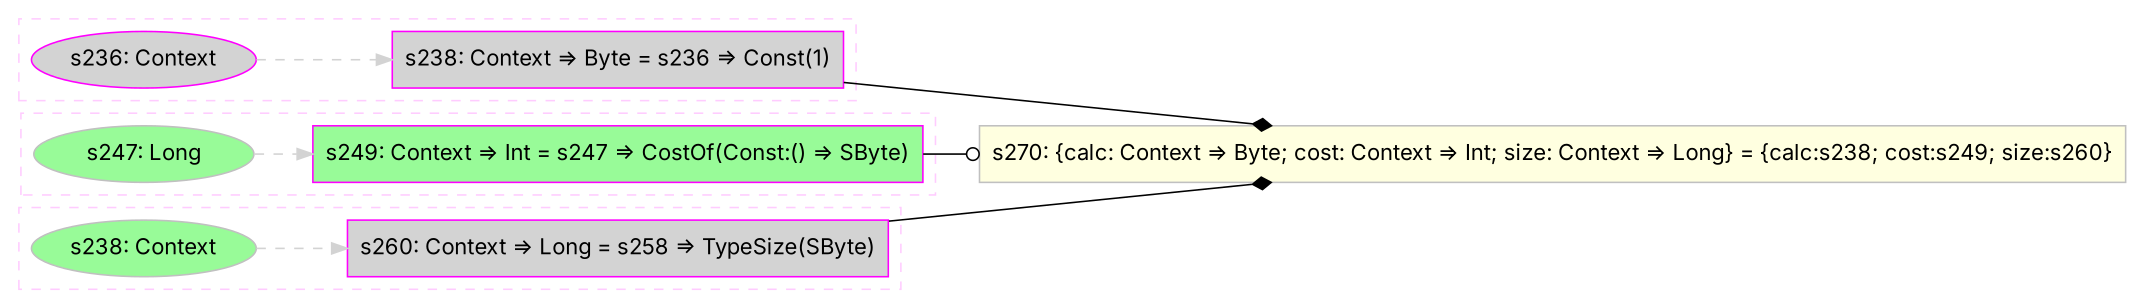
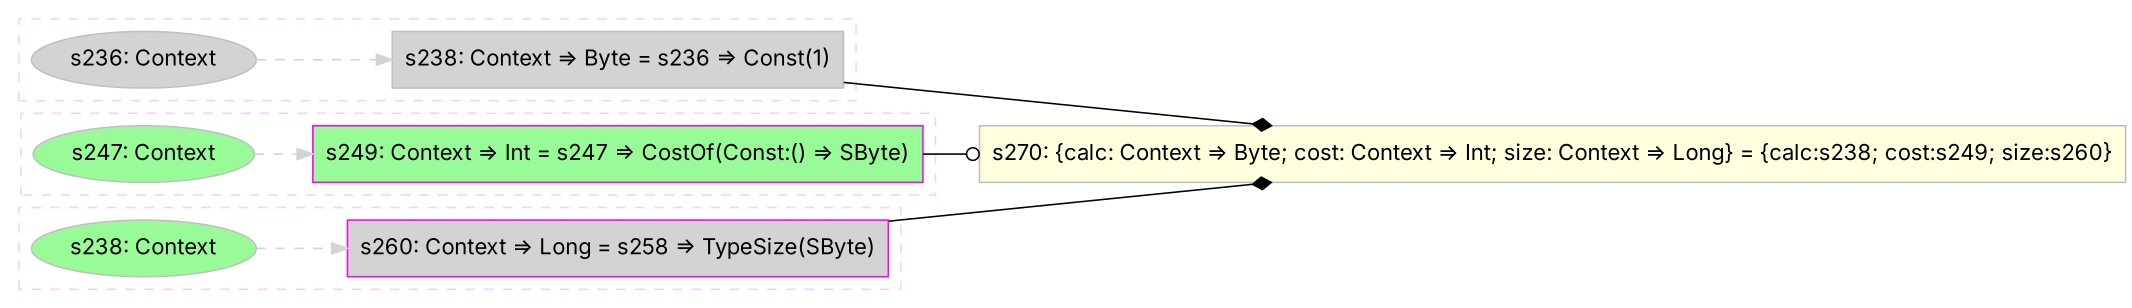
node "s236: Context": color magenta -> gray
node "s238: Context => Byte = s236 => Const(1)": color magenta -> gray
node "s247: Long": label "s247: Long" -> "s247: Context"
